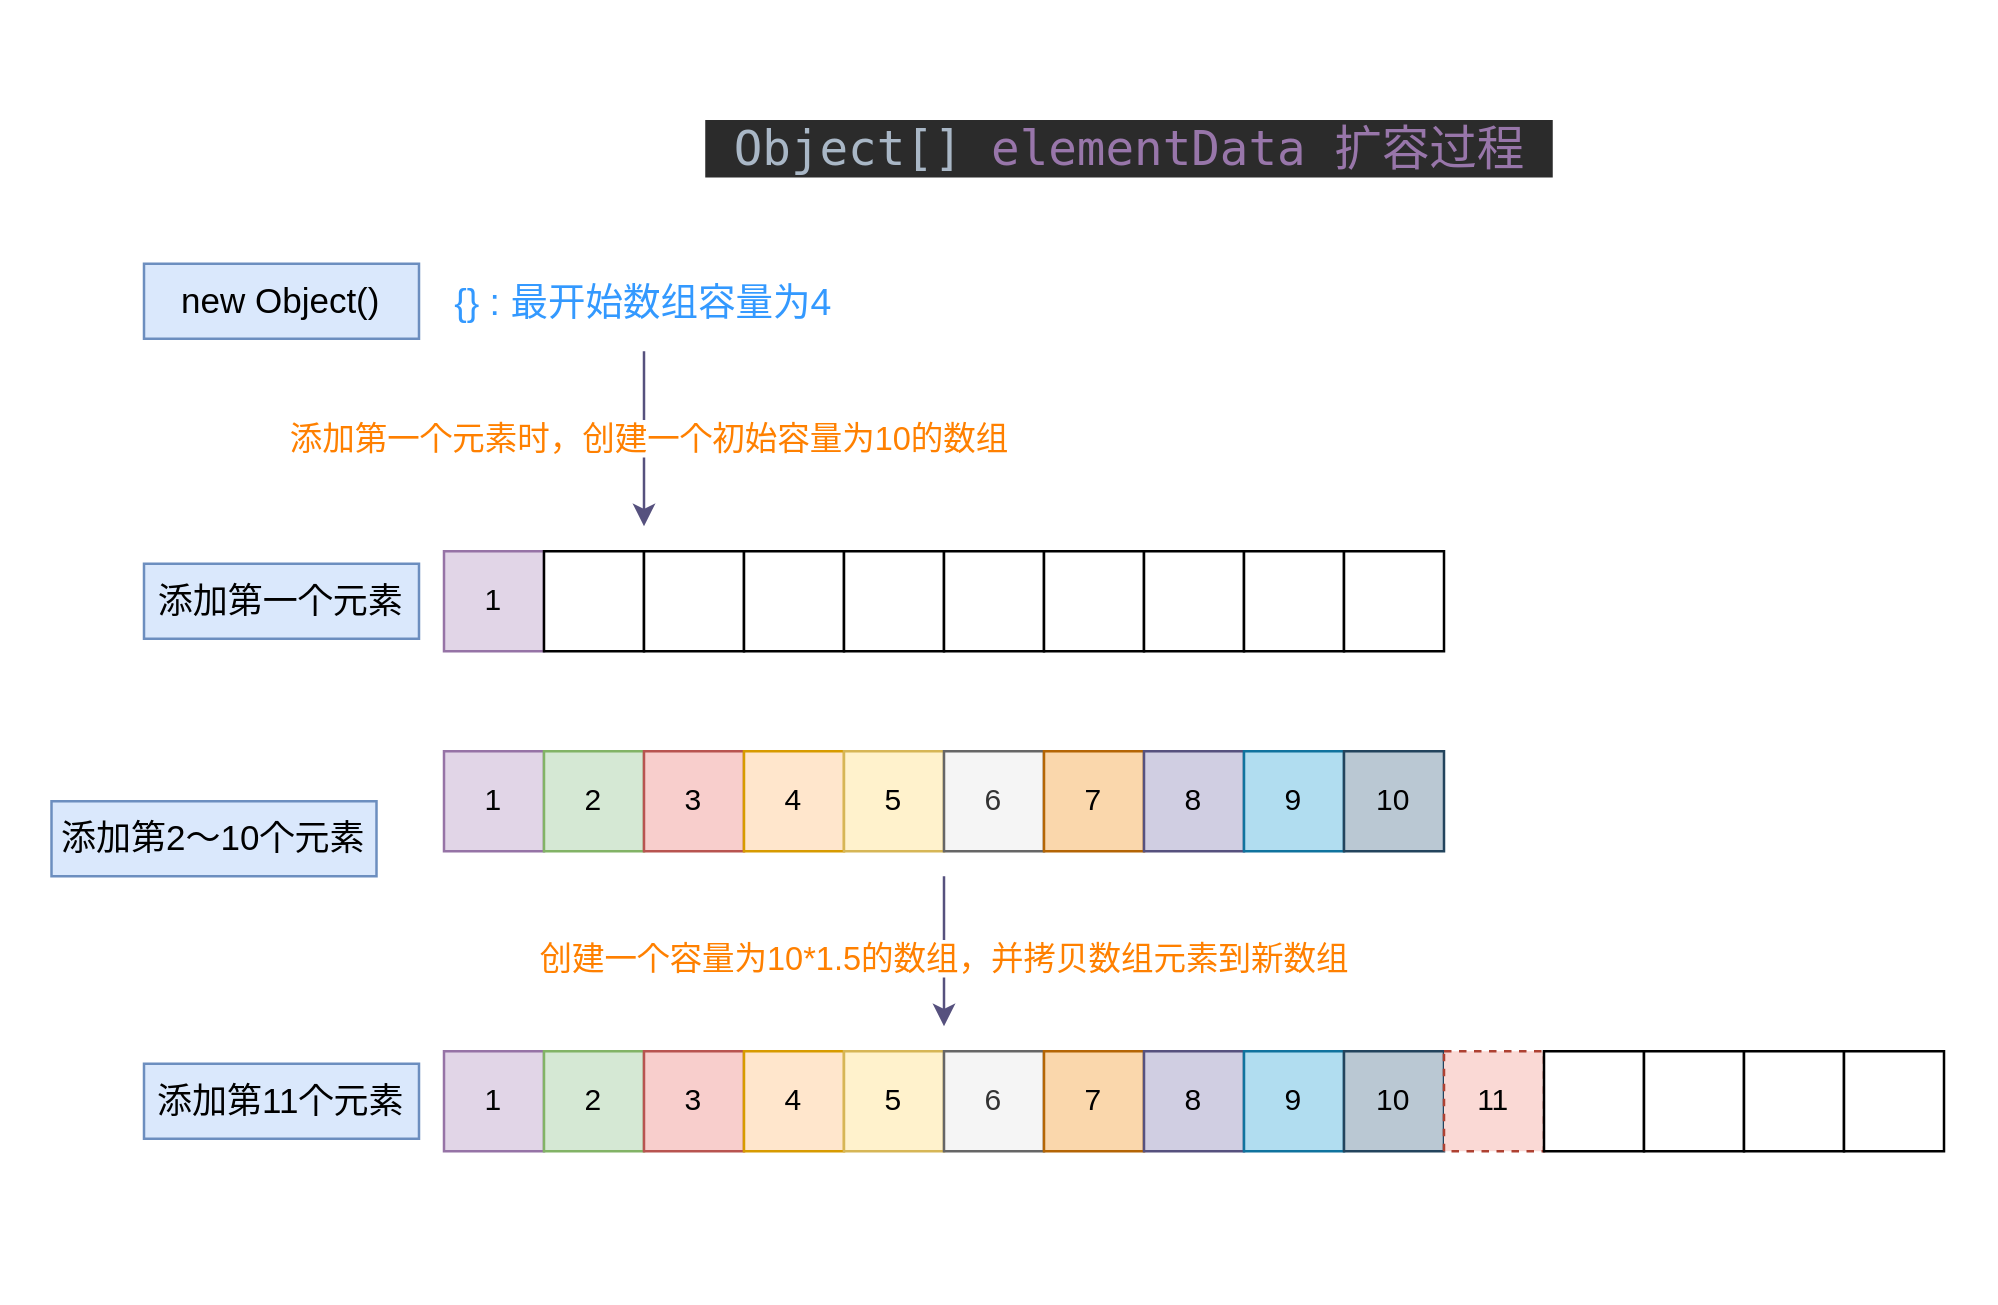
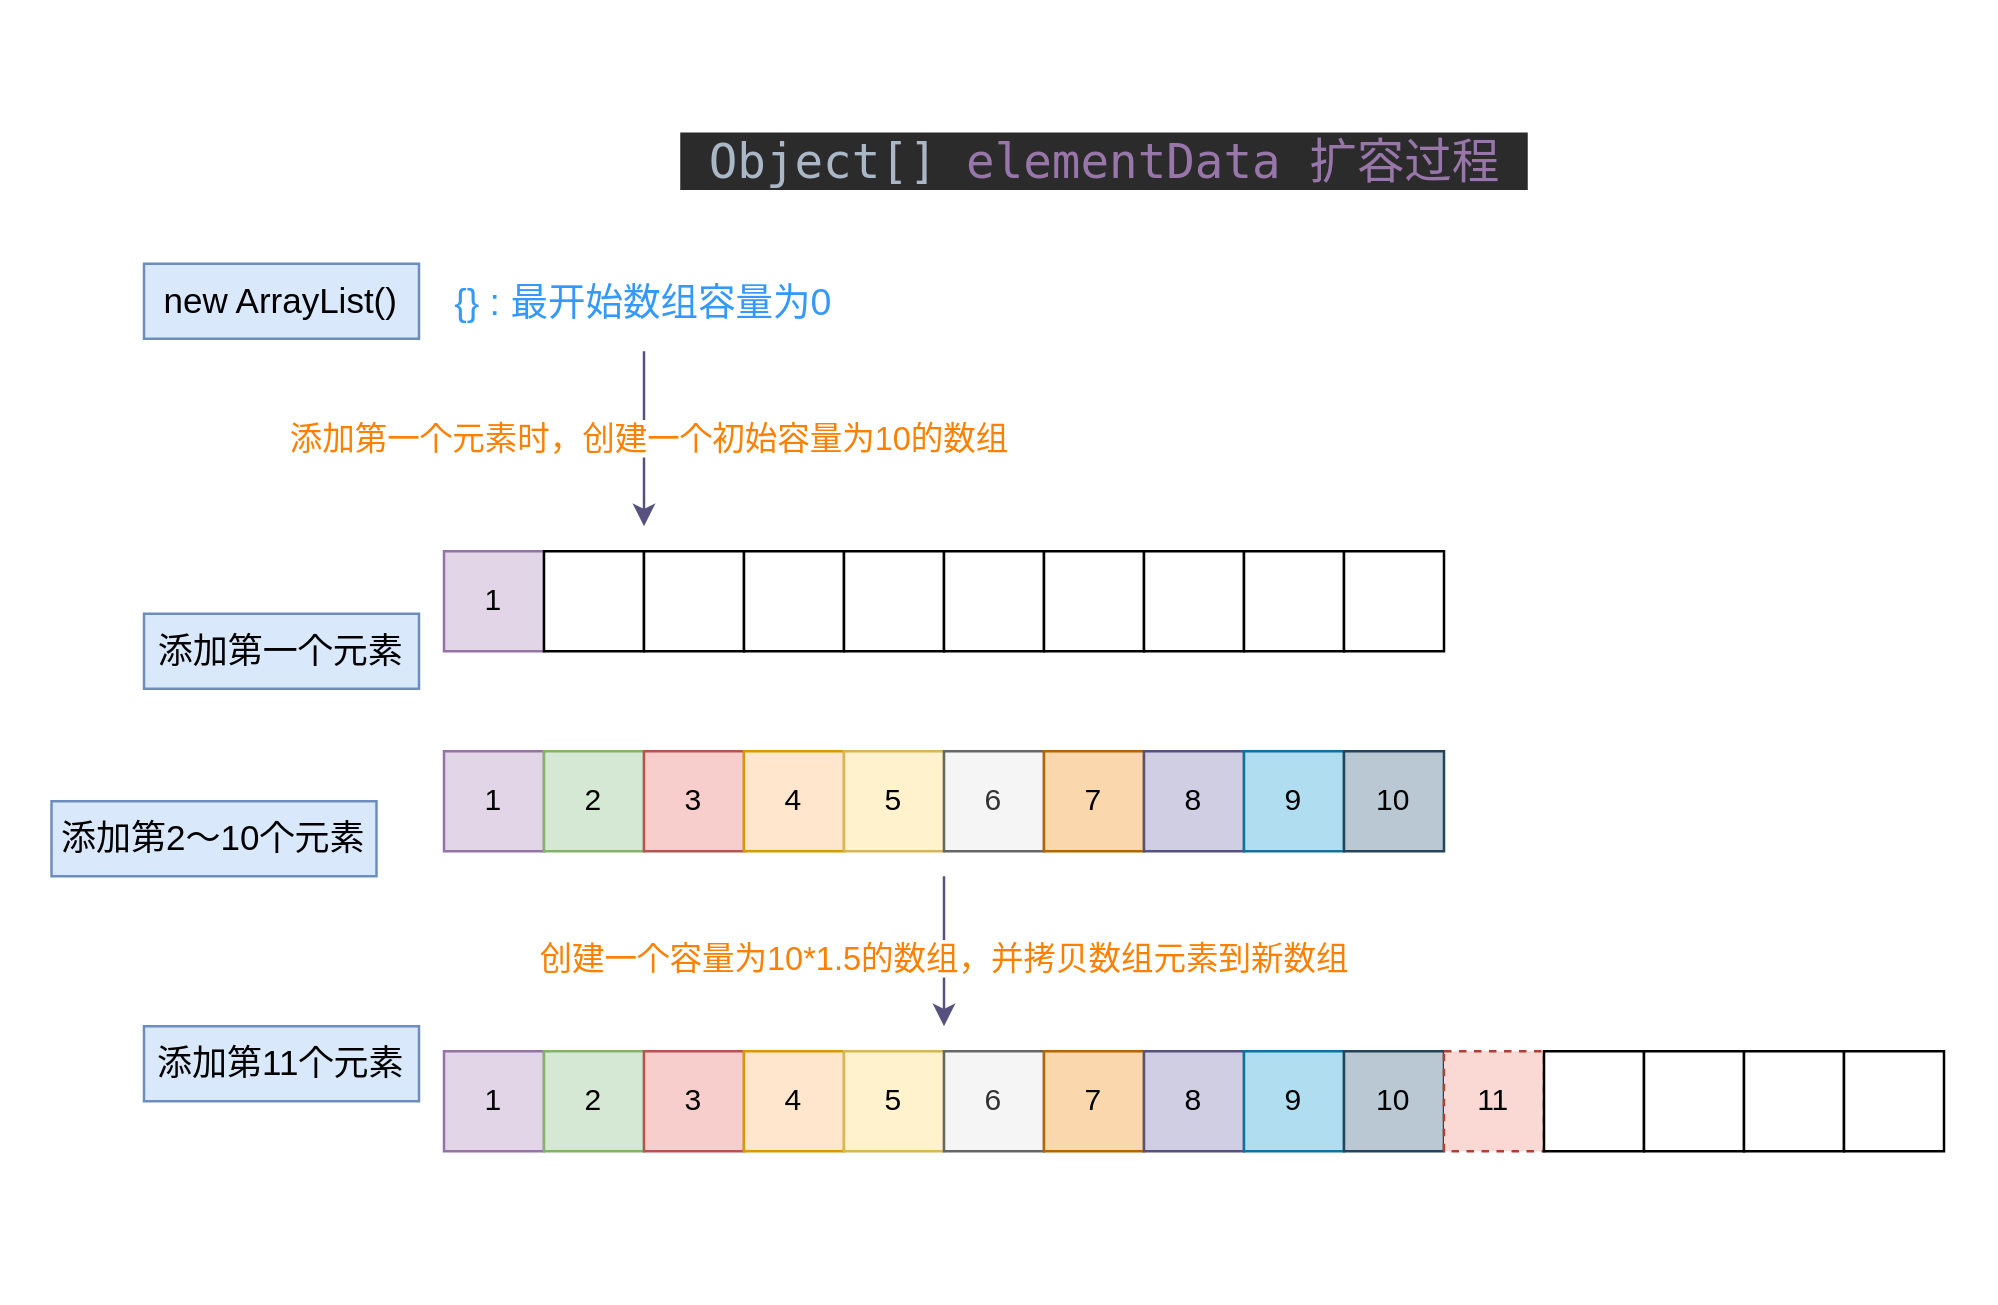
node "Object[] elementData 扩容过程": moved (1130, 149) -> (1105, 161)
node "new Object()": label "new Object()" -> "new ArrayList()"
node "{} : 最开始数组容量为4": label "{} : 最开始数组容量为4" -> "{} : 最开始数组容量为0"
node "添加第一个元素": moved (281, 601) -> (281, 651)
node "添加第11个元素": moved (281, 1101) -> (281, 1064)
